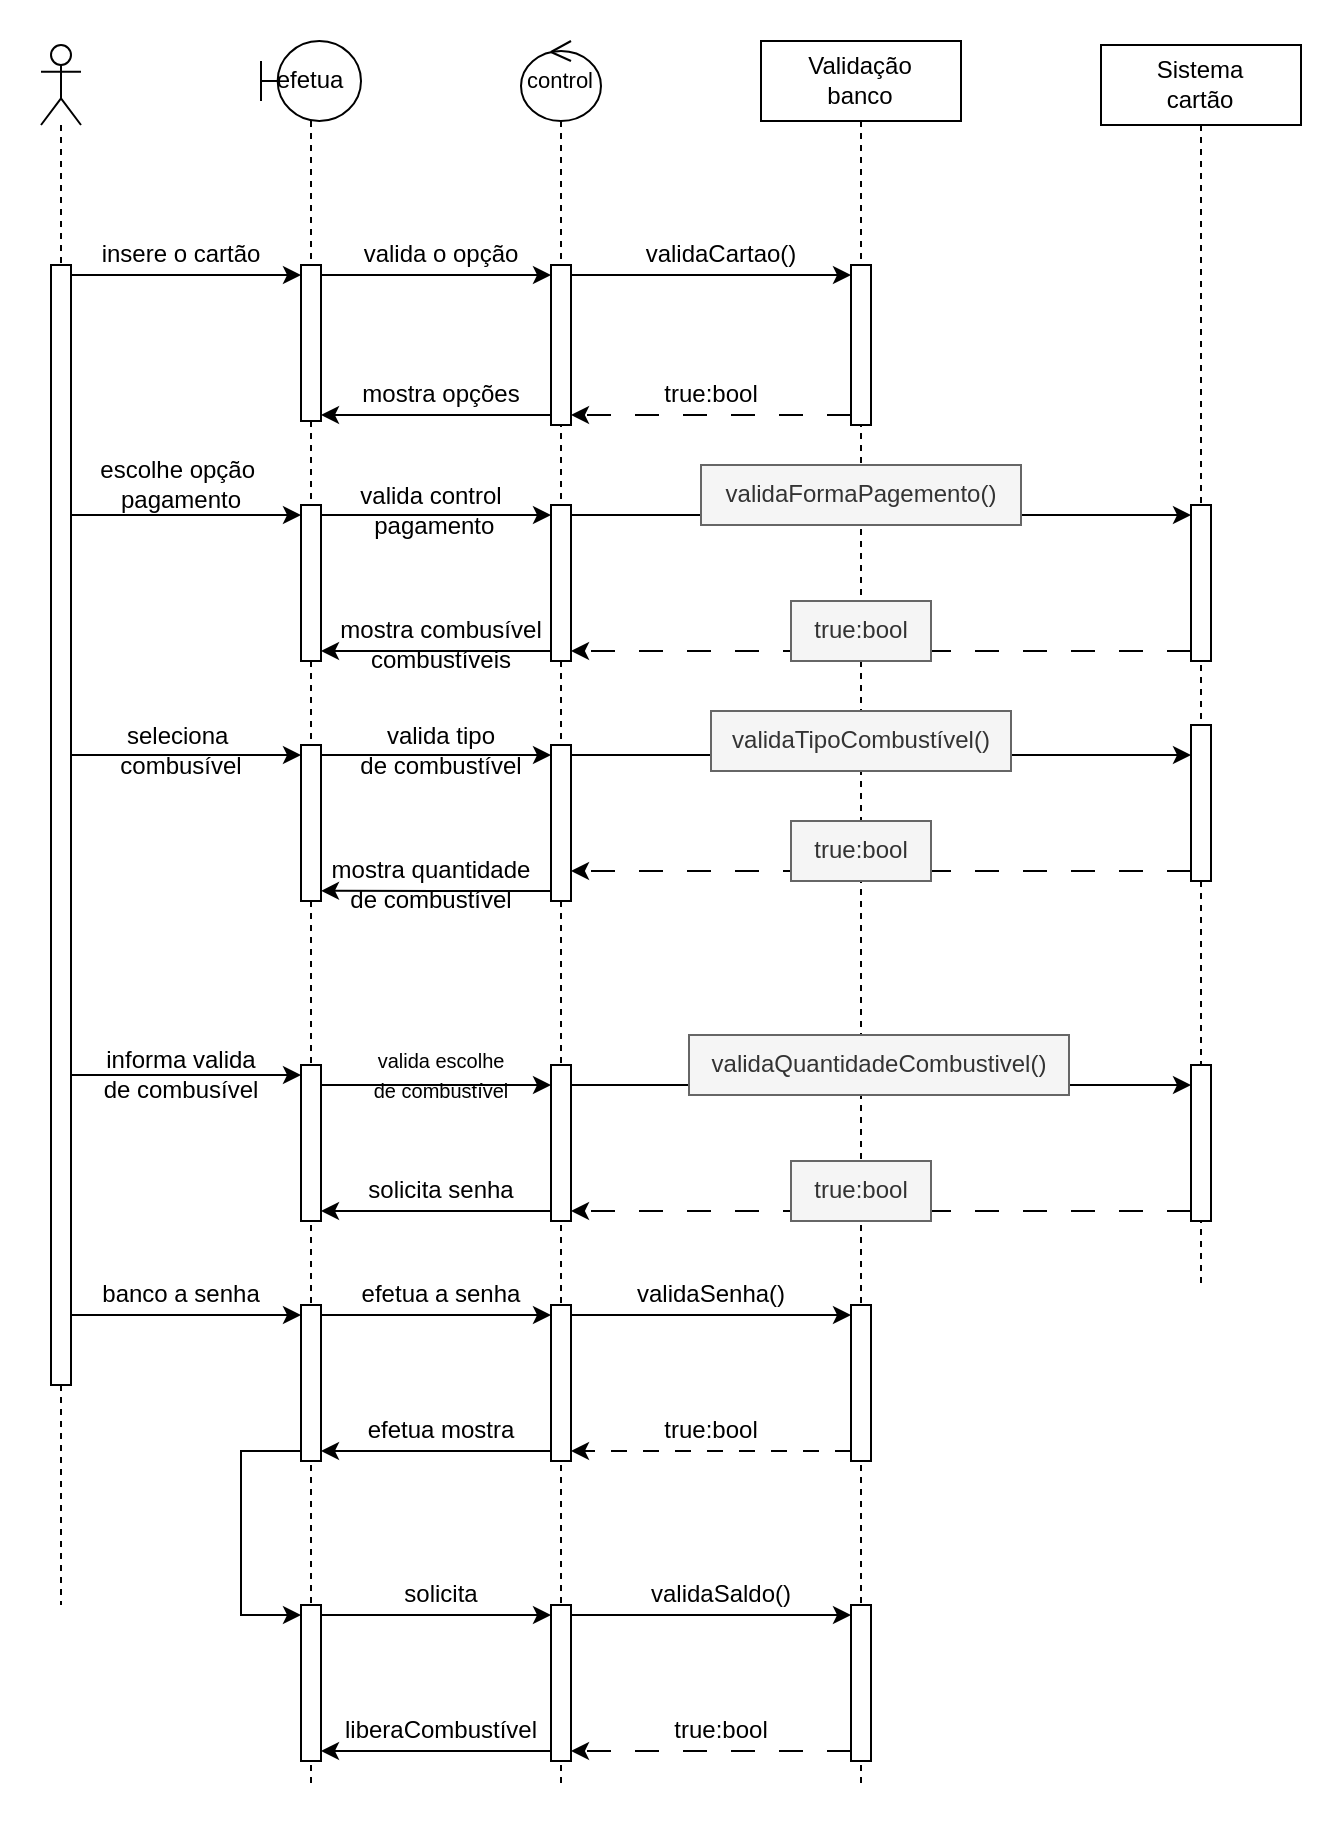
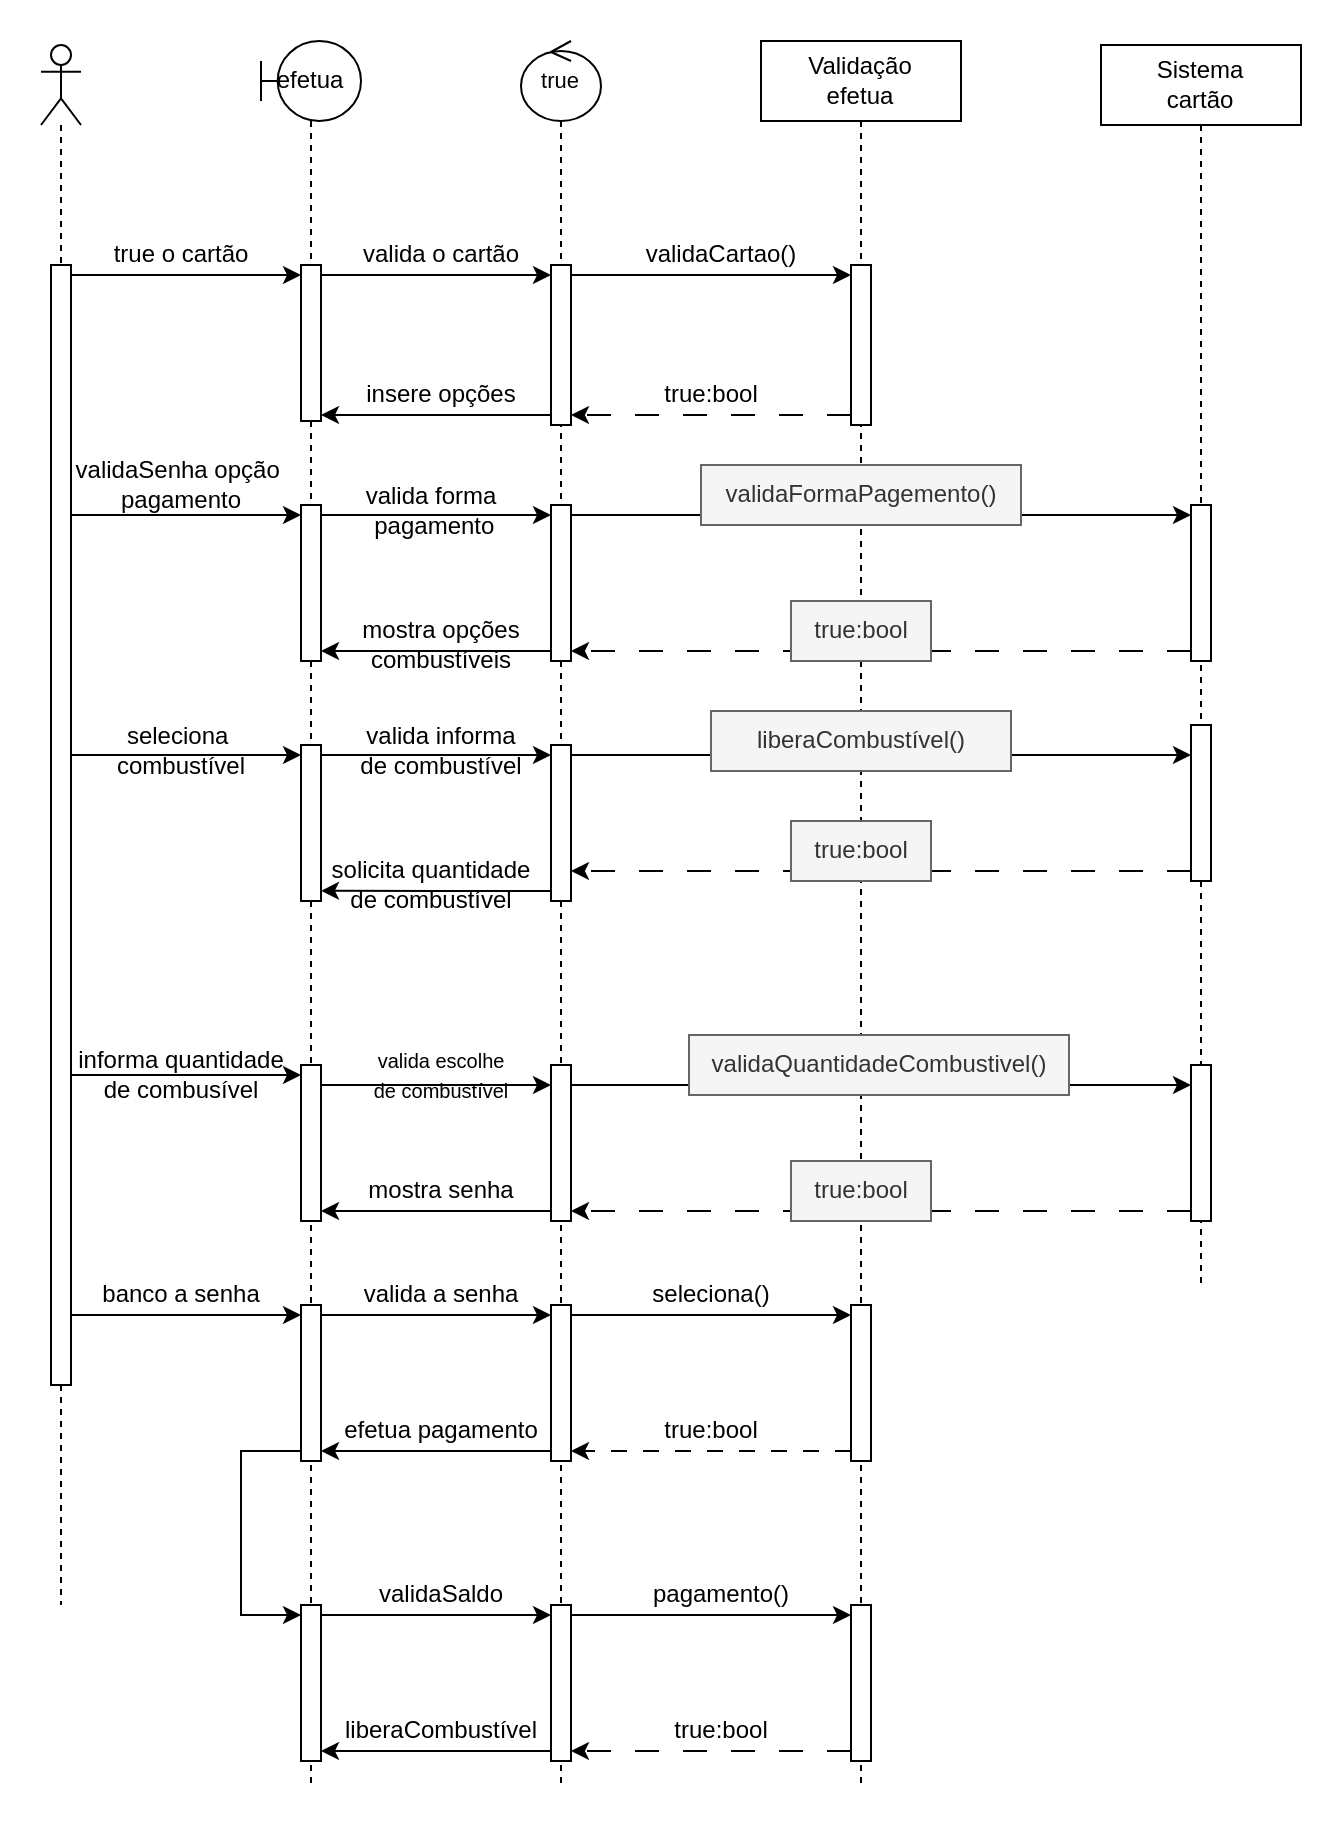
node "control": label "control" -> "true"
node "Validação banco": label "Validação banco" -> "Validação efetua"
node "insere o cartão": label "insere o cartão" -> "true o cartão"
node "valida o opção": label "valida o opção" -> "valida o cartão"
node "mostra opções": label "mostra opções" -> "insere opções"
node "escolhe opção pagamento": label "escolhe opção pagamento" -> "validaSenha opção pagamento"
node "valida control pagamento": label "valida control pagamento" -> "valida forma pagamento"
node "mostra combusível combustíveis": label "mostra combusível combustíveis" -> "mostra opções combustíveis"
node "validaTipoCombustível()": label "validaTipoCombustível()" -> "liberaCombustível()"
node "seleciona combusível": label "seleciona combusível" -> "seleciona combustível"
node "valida tipo de combustível": label "valida tipo de combustível" -> "valida informa de combustível"
node "mostra quantidade de combustível": label "mostra quantidade de combustível" -> "solicita quantidade de combustível"
node "informa valida de combusível": label "informa valida de combusível" -> "informa quantidade de combusível"
node "solicita senha": label "solicita senha" -> "mostra senha"
node "efetua a senha": label "efetua a senha" -> "valida a senha"
node "validaSenha()": label "validaSenha()" -> "seleciona()"
node "efetua mostra": label "efetua mostra" -> "efetua pagamento"
node "solicita": label "solicita" -> "validaSaldo"
node "validaSaldo()": label "validaSaldo()" -> "pagamento()"
